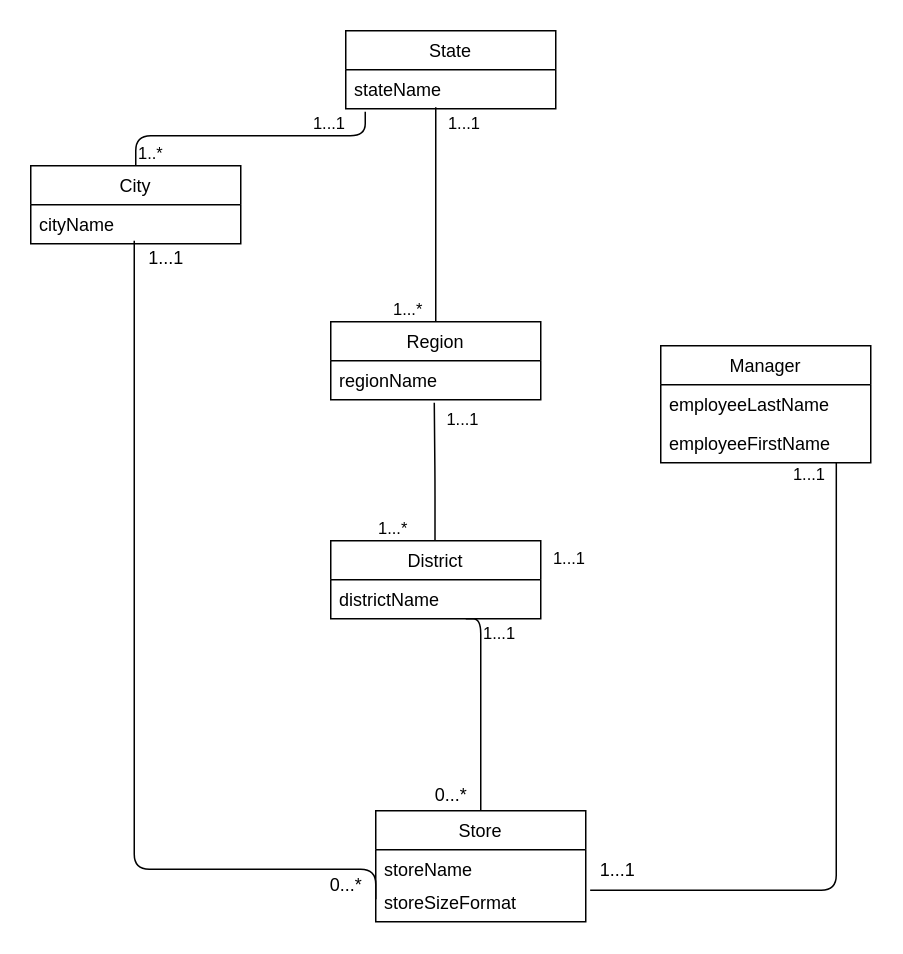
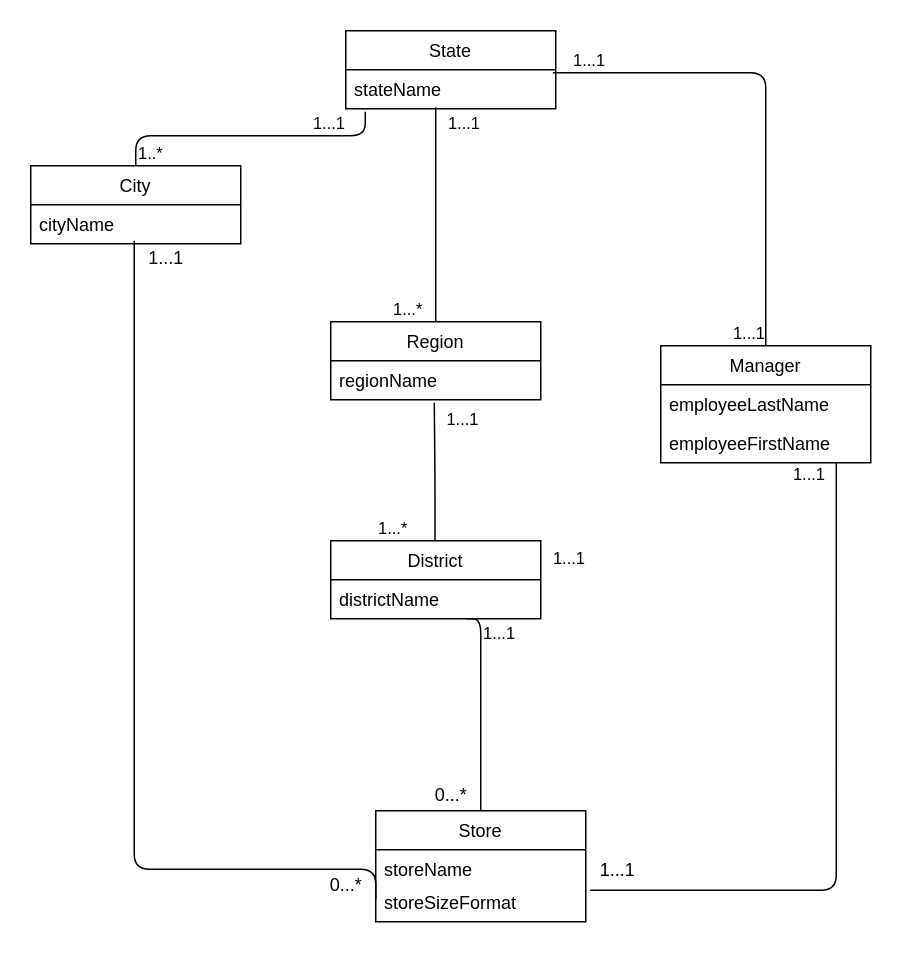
edge "stateName" -- "Manager": added, labels "1...1", "1...1"
